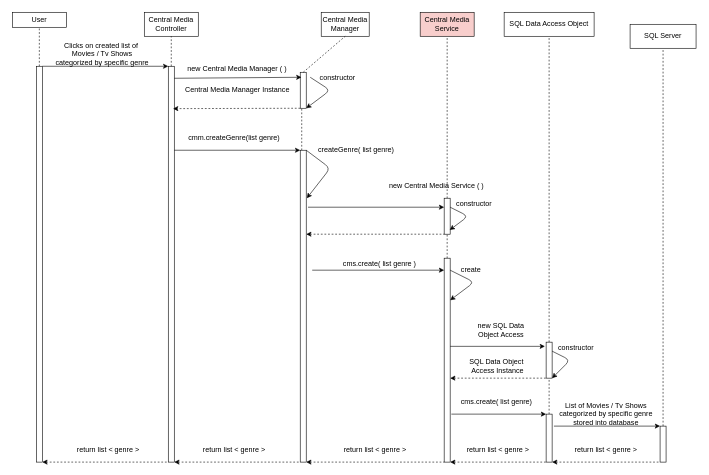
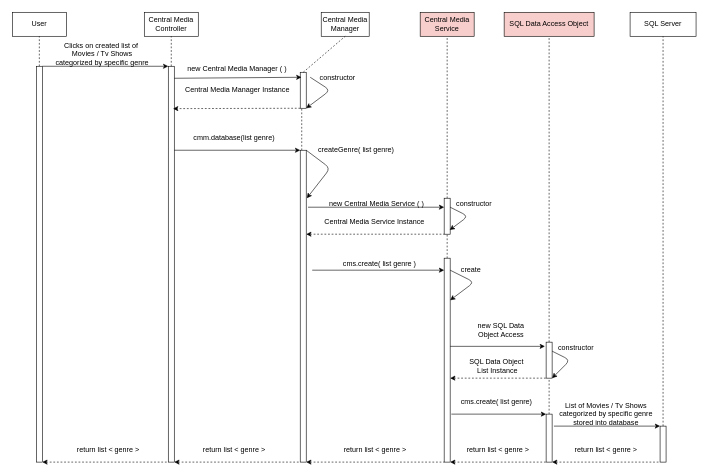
node "User": size 54x15 -> 54x24
node "SQL Data Access Object": fillcolor #ffffff -> #f8cecc
node "SQL Server": moved (663, 36) -> (663, 24)
node "cmm.createGenre(list genre)": label "cmm.createGenre(list genre)" -> "cmm.database(list genre)"
node "new Central Media Service ( )": moved (437, 186) -> (377, 204)
node "Central Media Service Instance": added
node "SQL Data Object Access Instance": label "SQL Data Object Access Instance" -> "SQL Data Object List Instance"
